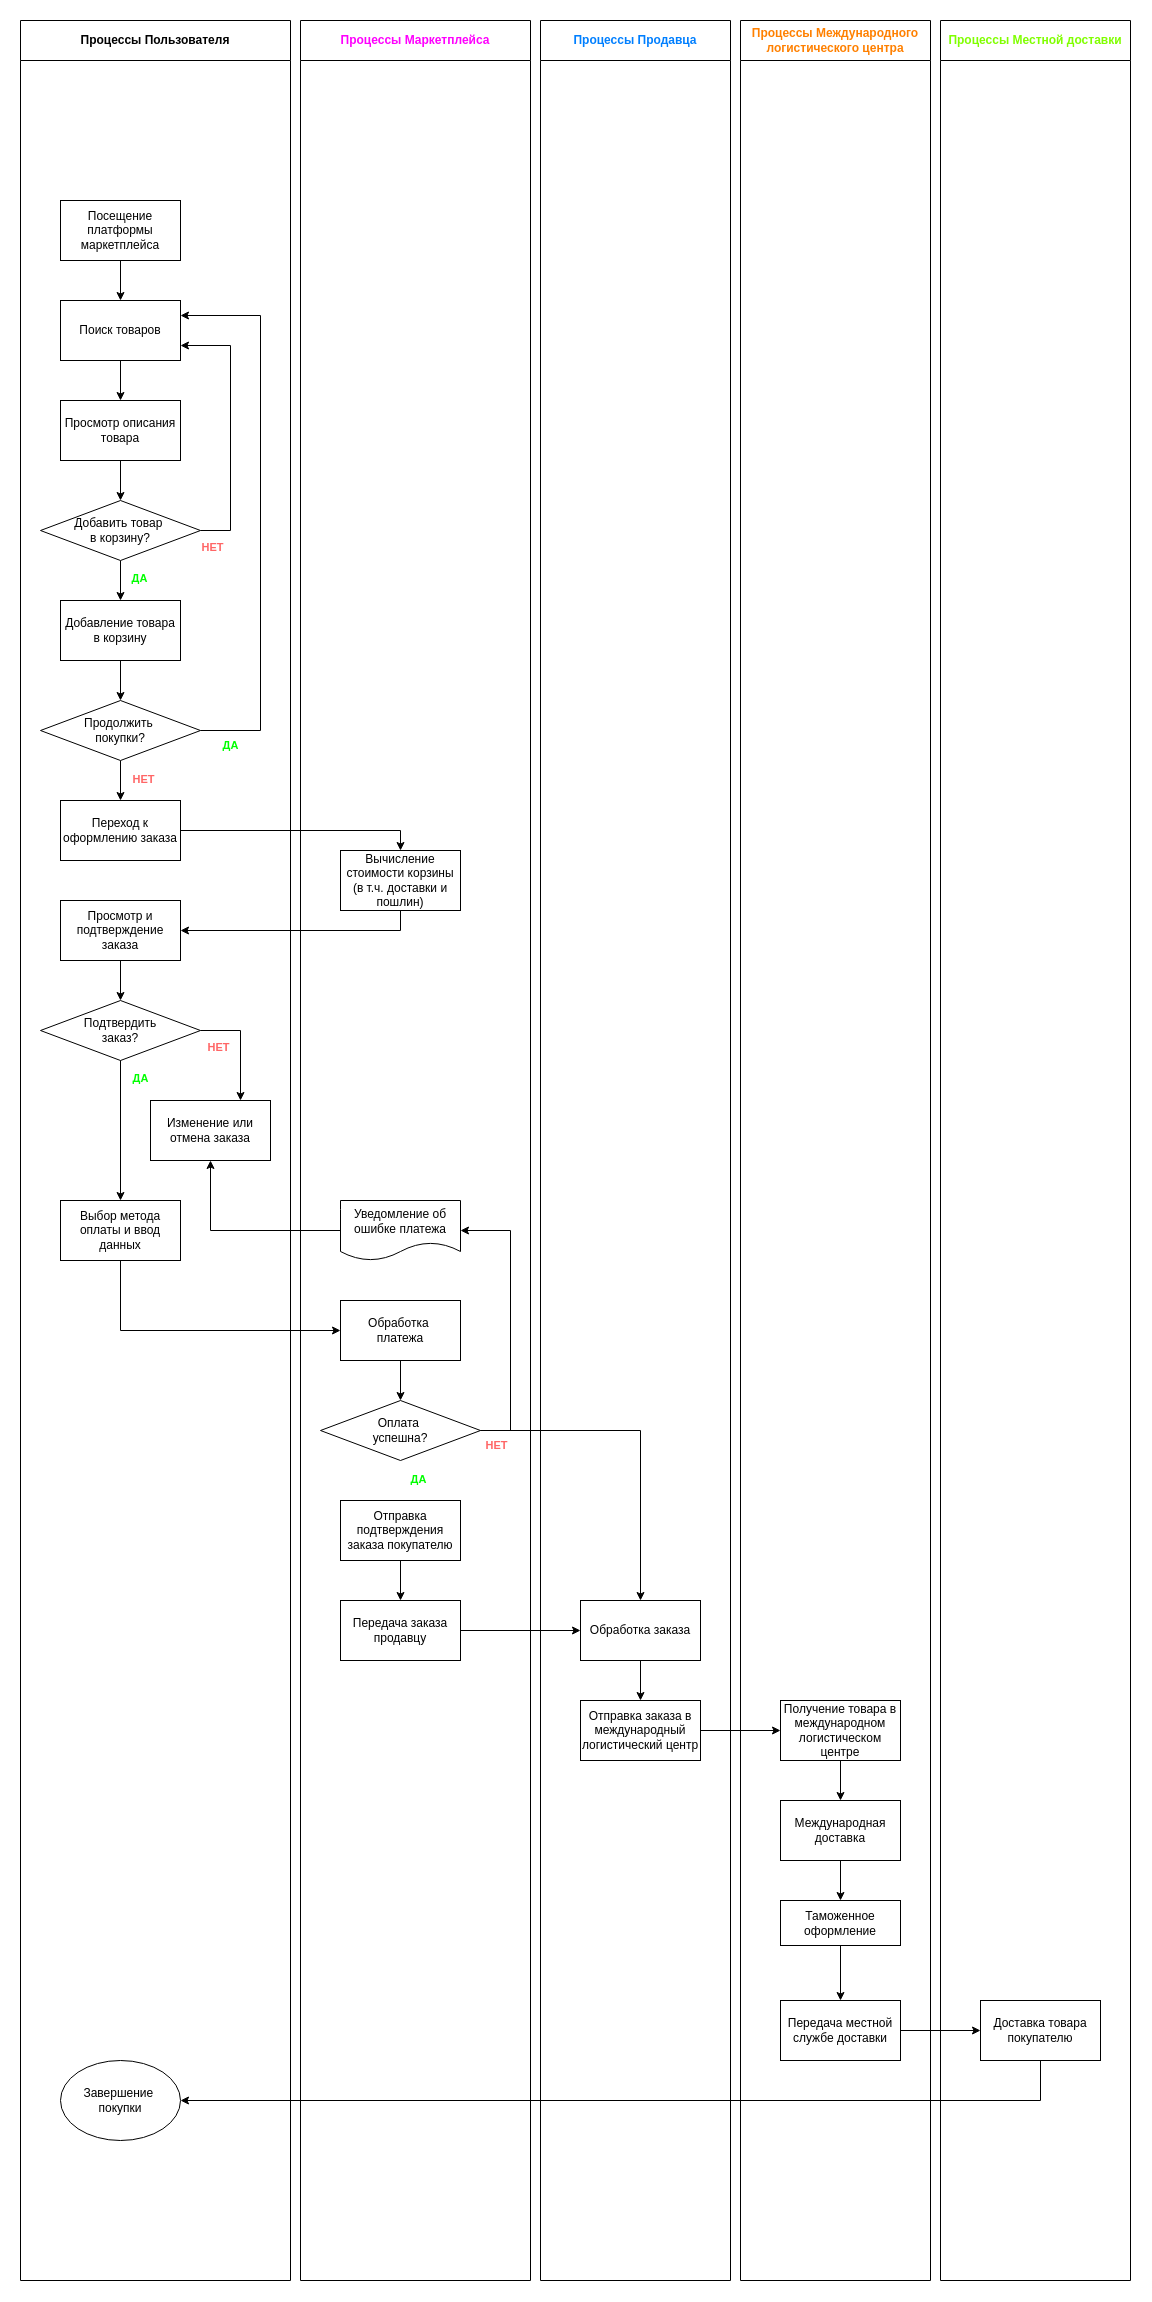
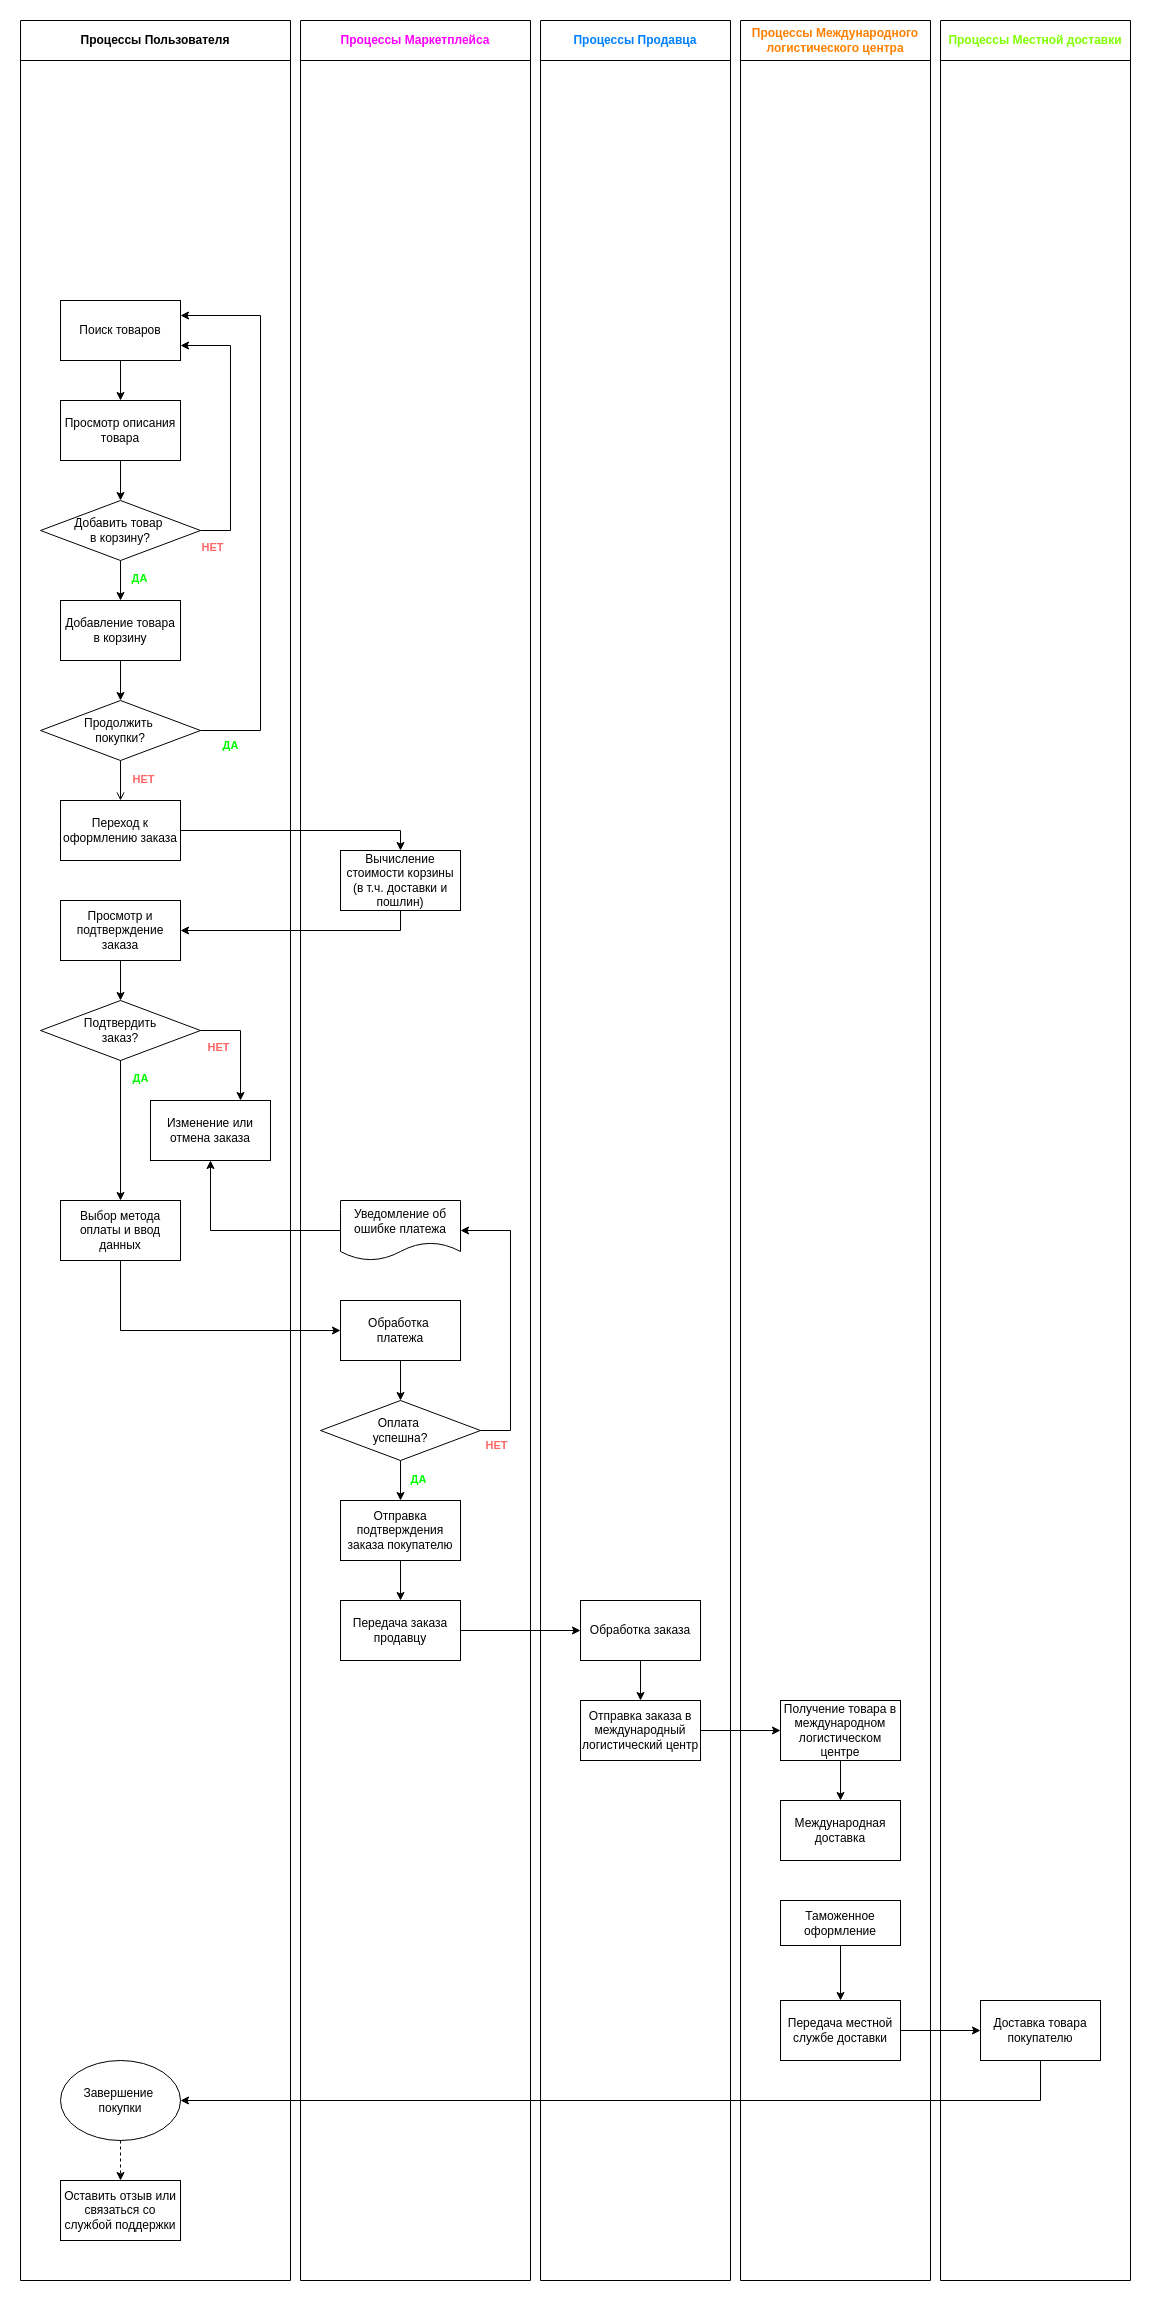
node "Посещение платформы маркетплейса": removed
edge "Посещение платформы маркетплейса" -> "Поиск товаров": removed
edge "Продолжить покупки?" -> "Переход к оформлению заказа": arrowhead classic -> open
edge "Оплата успешна?" -> "Обработка заказа": now "Оплата успешна?" -> "Отправка подтверждения заказа покупателю"
edge "Международная доставка" -> "Таможенное оформление": removed
edge "Завершение покупки" -> "Оставить отзыв или связаться со службой поддержки": added
node "Оставить отзыв или связаться со службой поддержки": added
